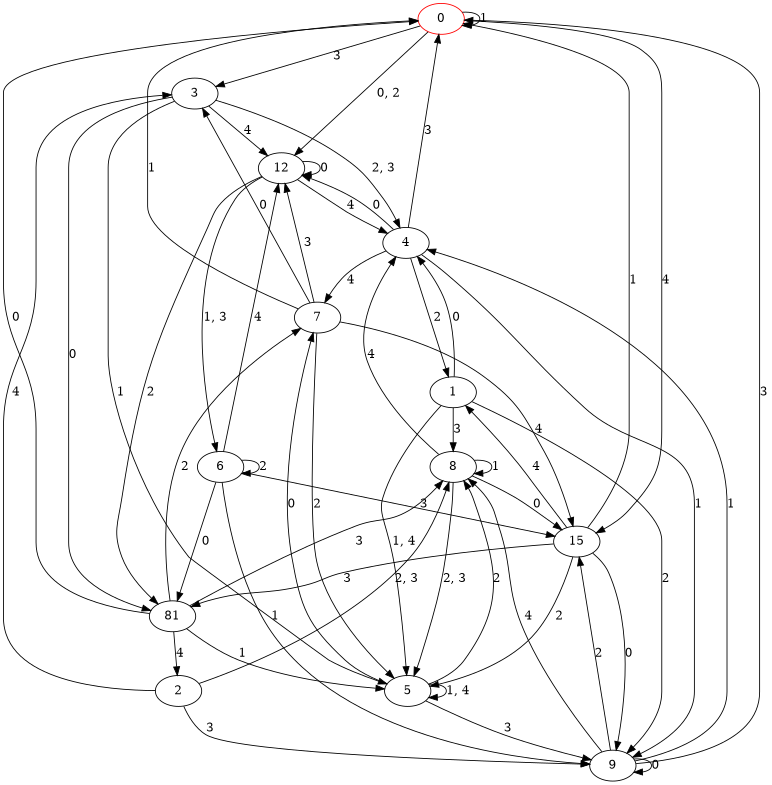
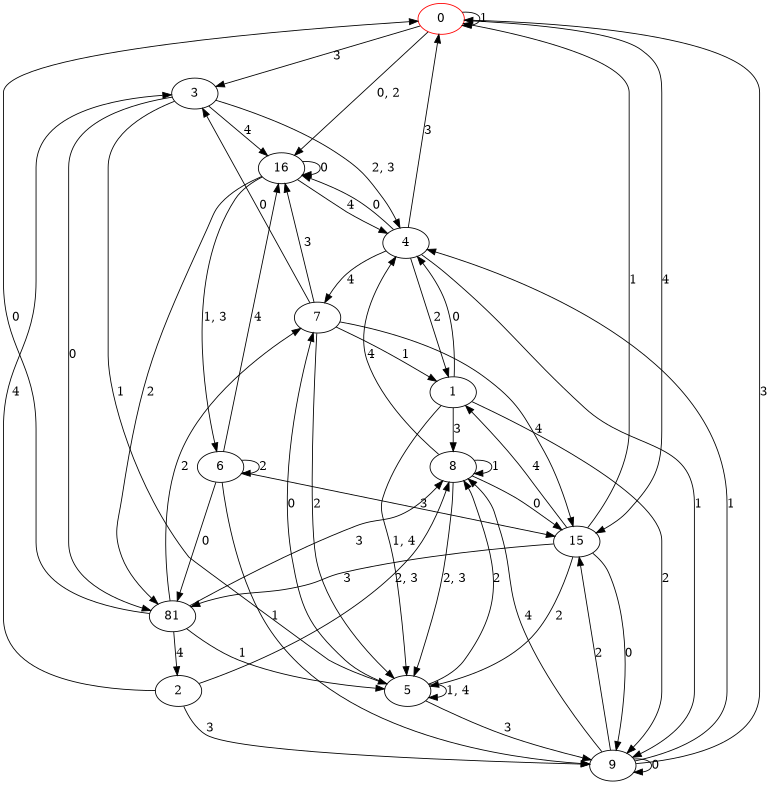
edge "7" -> "0": now "7" -> "1"
node "12": label "12" -> "16"
